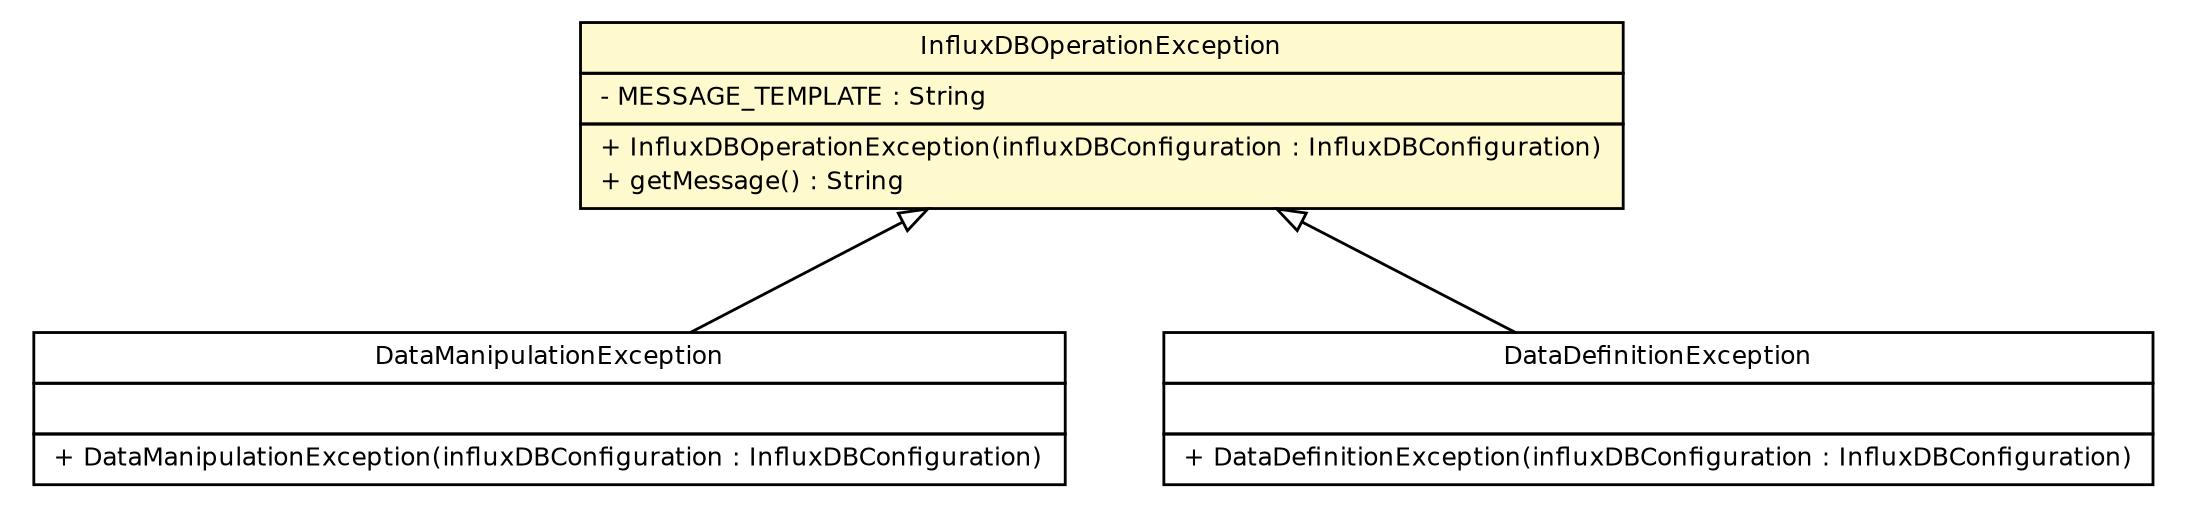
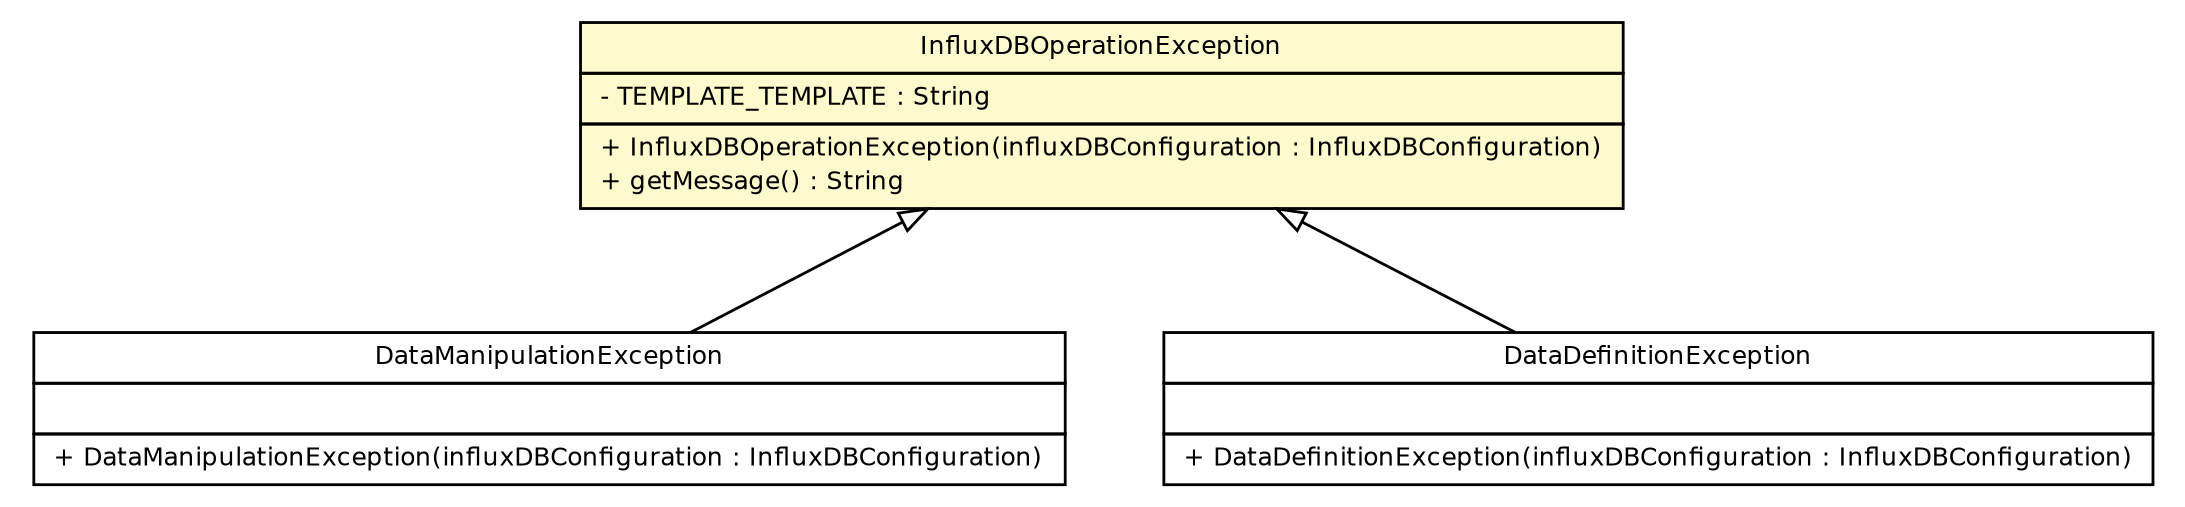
node "InfluxDBOperationException": text "- MESSAGE_TEMPLATE : String" -> "- TEMPLATE_TEMPLATE : String"
